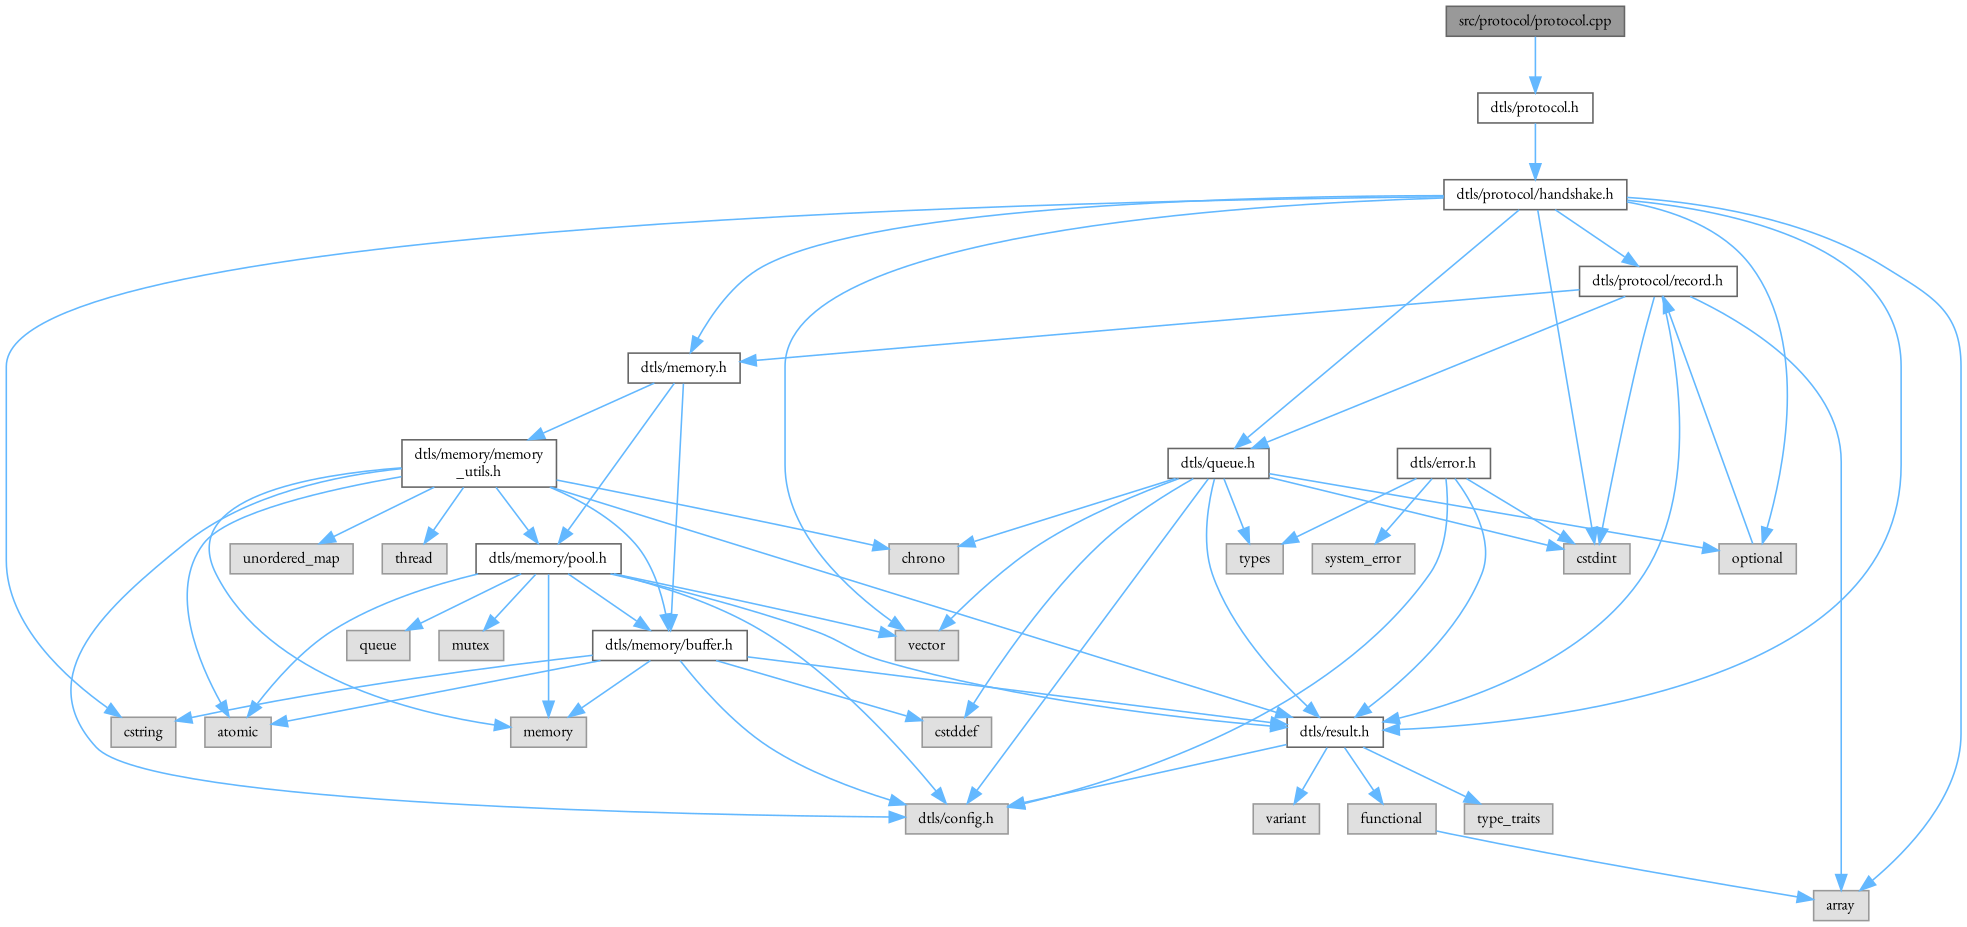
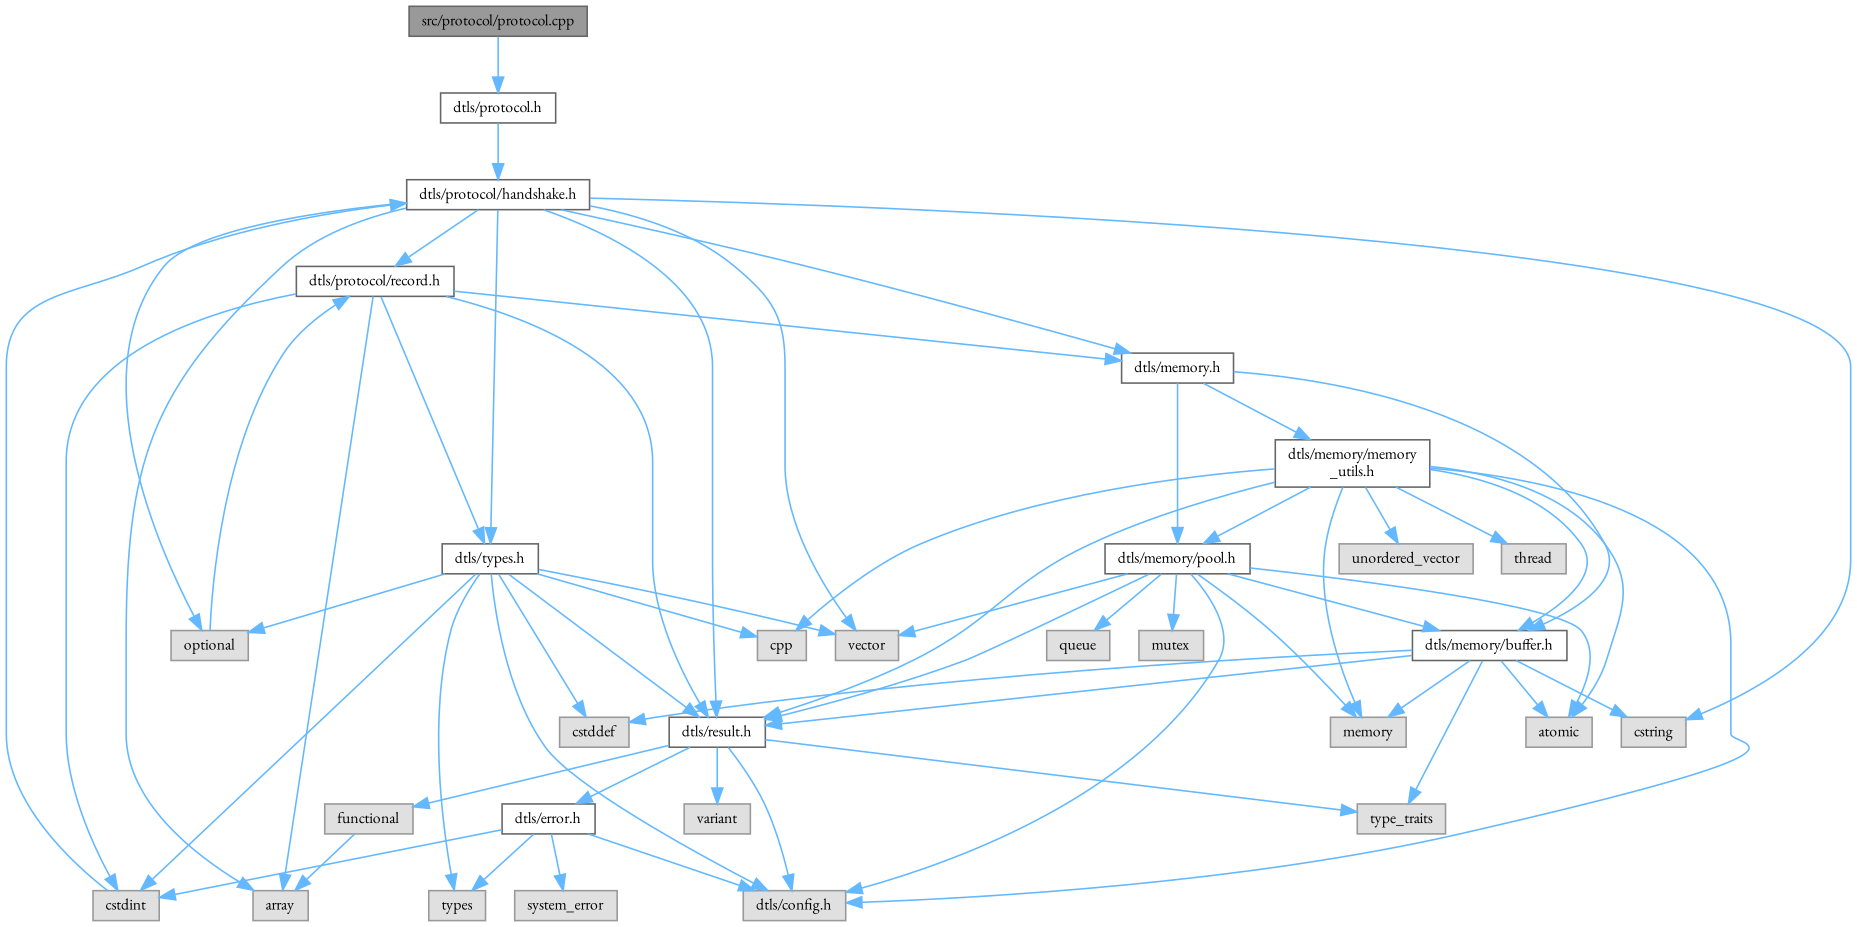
edge "dtls/protocol/handshake.h" -> "cstdint": reversed
node "dtls/queue.h": label "dtls/queue.h" -> "dtls/types.h"
node "unordered_map": label "unordered_map" -> "unordered_vector"
node "chrono": label "chrono" -> "cpp"
edge "dtls/error.h" -> "dtls/result.h": reversed
edge "dtls/memory/buffer.h" -> "dtls/config.h": now "dtls/memory/buffer.h" -> "type_traits"
